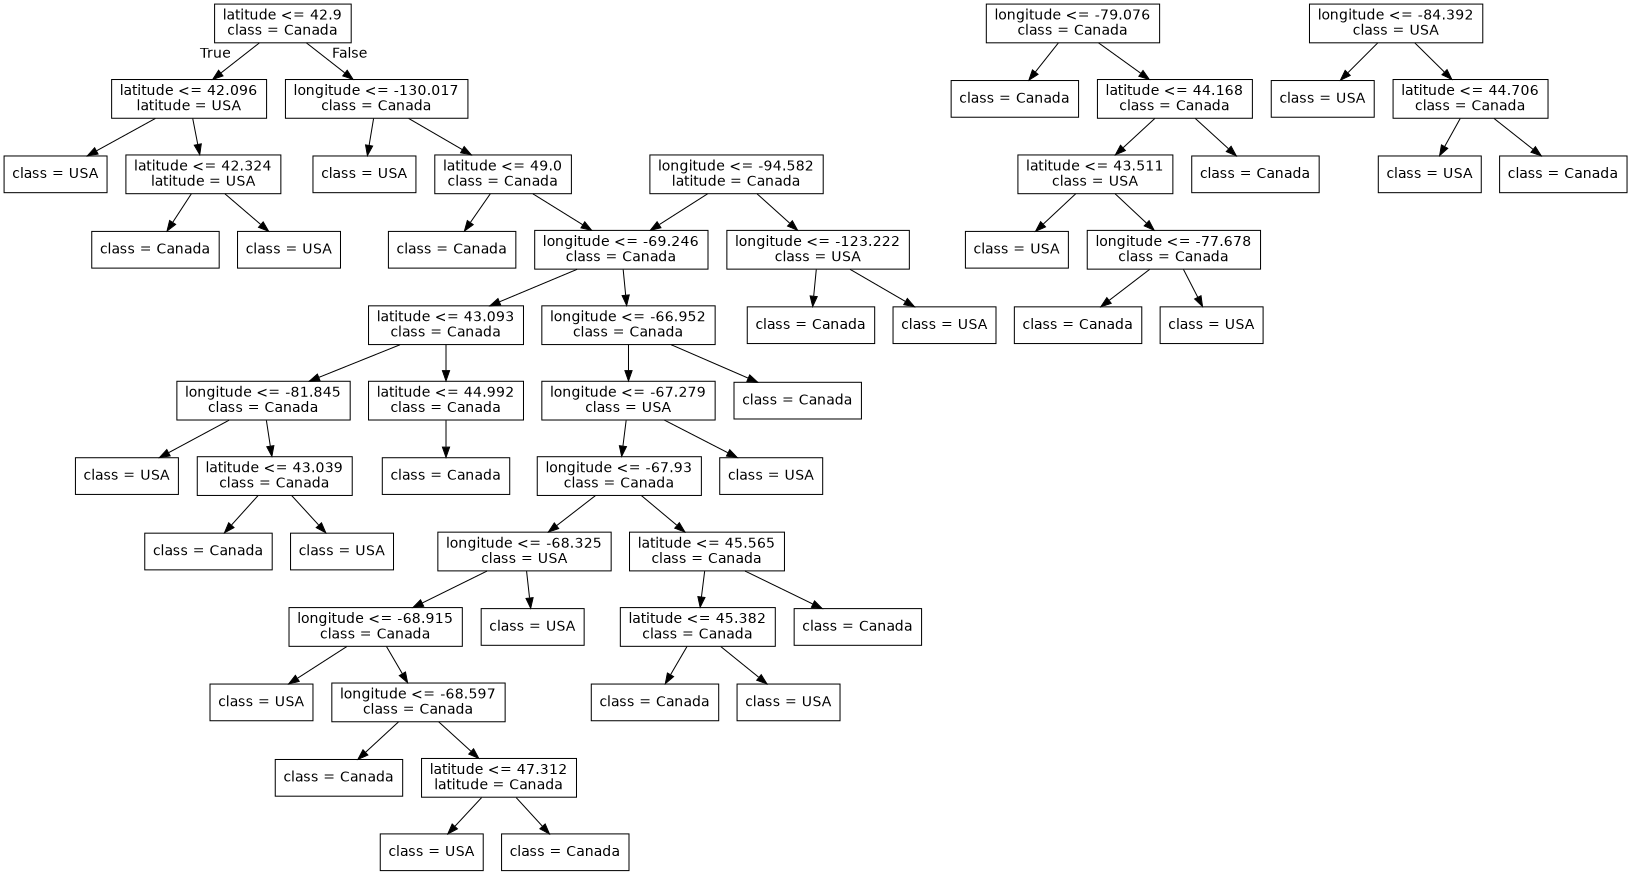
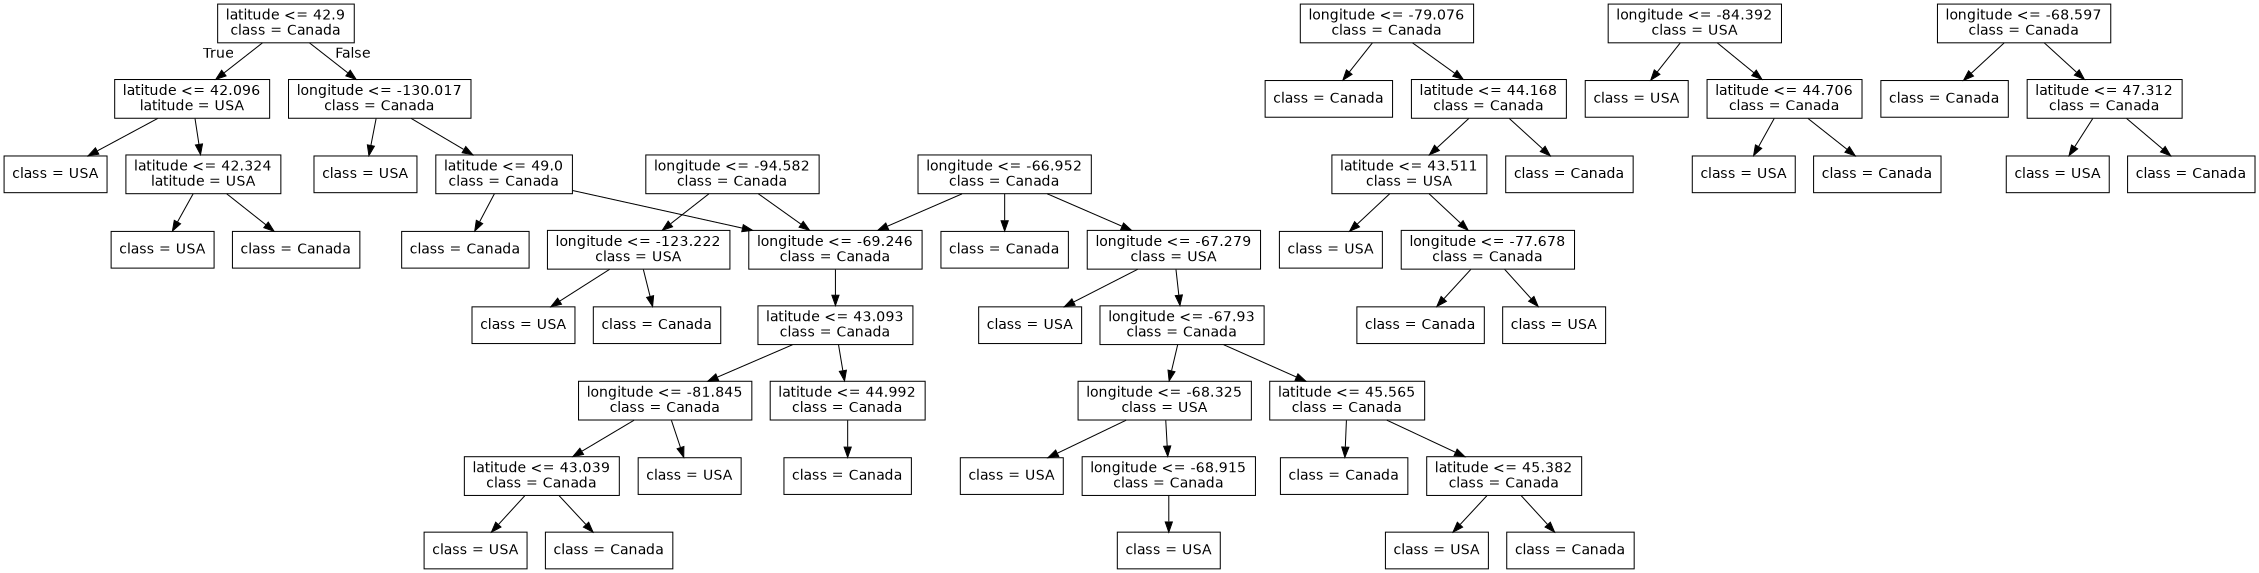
node "longitude <= -94.582 latitude = Canada": label "longitude <= -94.582 latitude = Canada" -> "longitude <= -94.582 class = Canada"
edge "longitude <= -69.246 class = Canada" -> "longitude <= -66.952 class = Canada": reversed
edge "longitude <= -68.915 class = Canada" -> "longitude <= -68.597 class = Canada": removed
node "latitude <= 47.312 latitude = Canada": label "latitude <= 47.312 latitude = Canada" -> "latitude <= 47.312 class = Canada"
